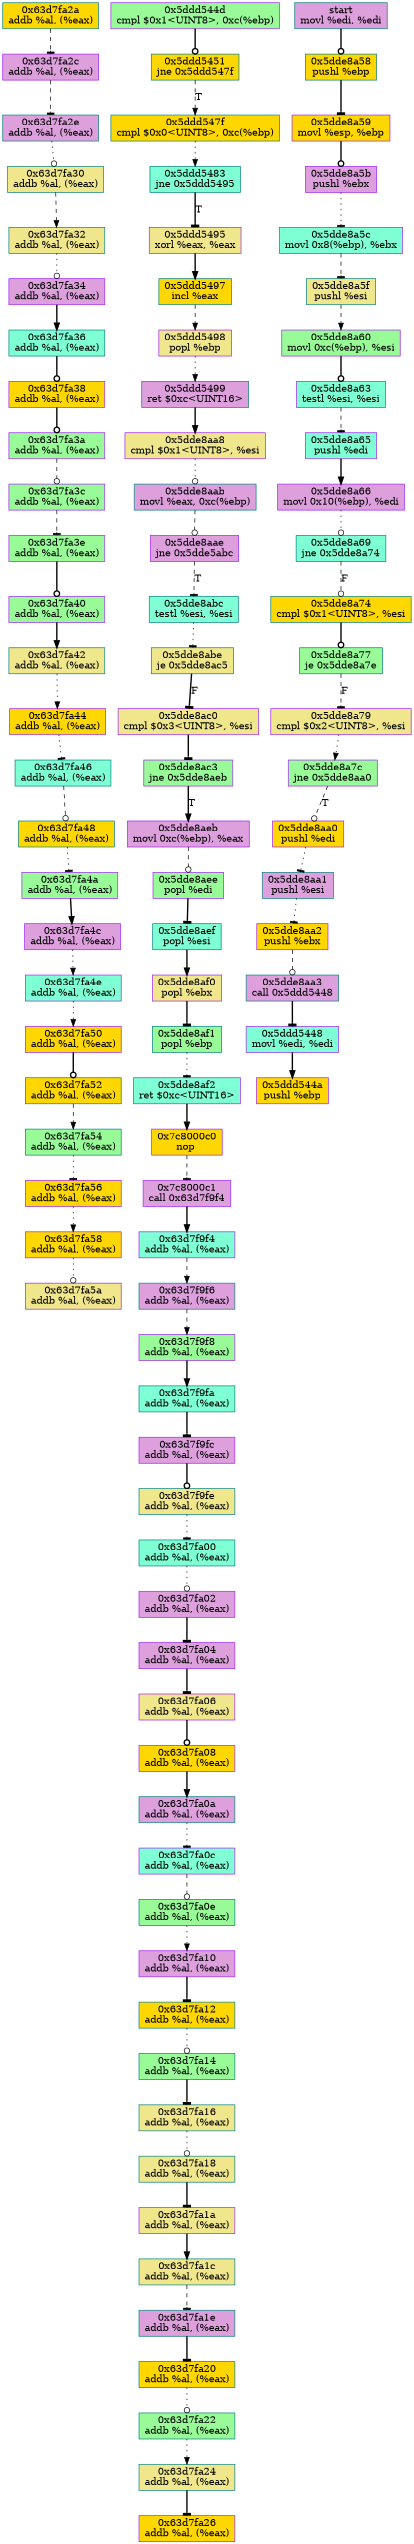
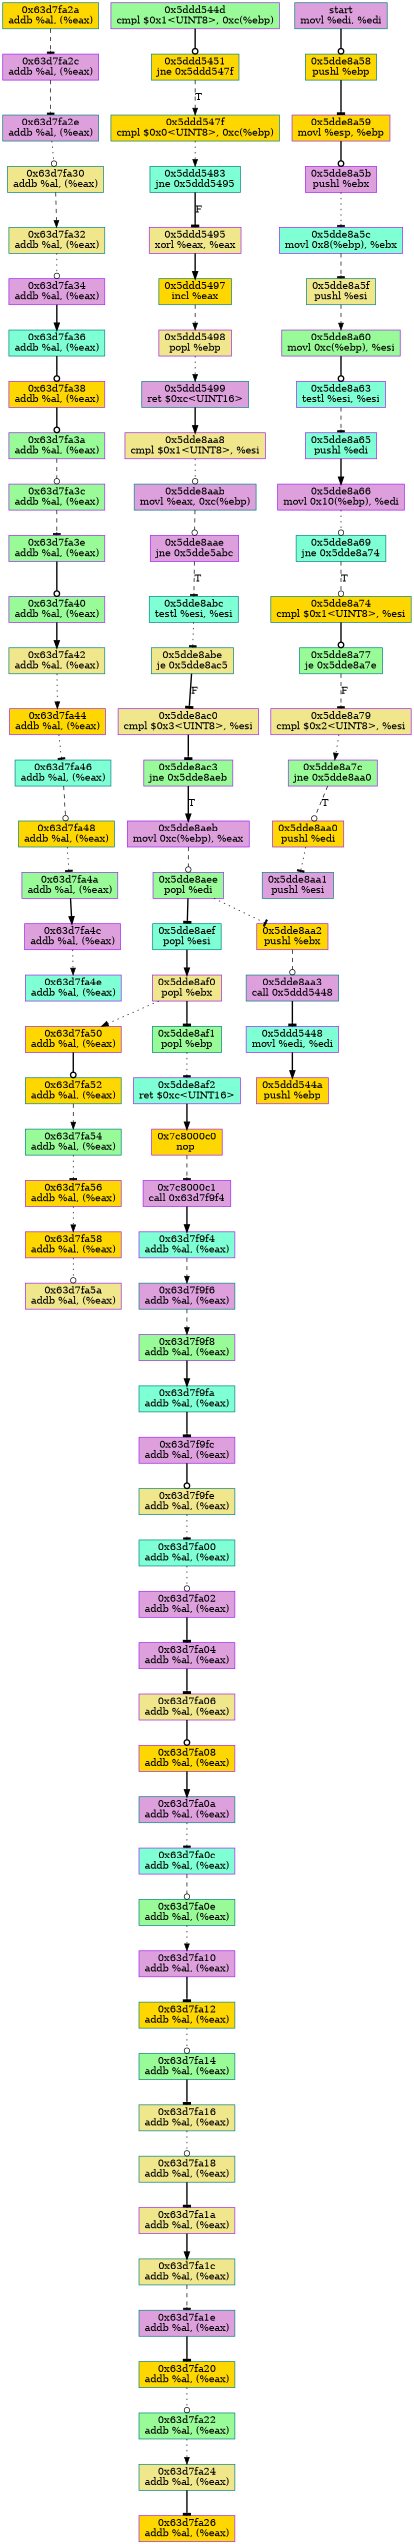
edge "0x5ddd5483 jne 0x5ddd5495" -> "0x5ddd5495 xorl %eax, %eax": label "T" -> "F"
edge "0x5dde8a69 jne 0x5dde8a74" -> "0x5dde8a74 cmpl $0x1<UINT8>, %esi": label "F" -> "T"
edge "0x5dde8aa1 pushl %esi" -> "0x5dde8aa2 pushl %ebx": now "0x5dde8aee popl %edi" -> "0x5dde8aa2 pushl %ebx"
edge "0x63d7fa4e addb %al, (%eax)" -> "0x63d7fa50 addb %al, (%eax)": now "0x5dde8af0 popl %ebx" -> "0x63d7fa50 addb %al, (%eax)"
